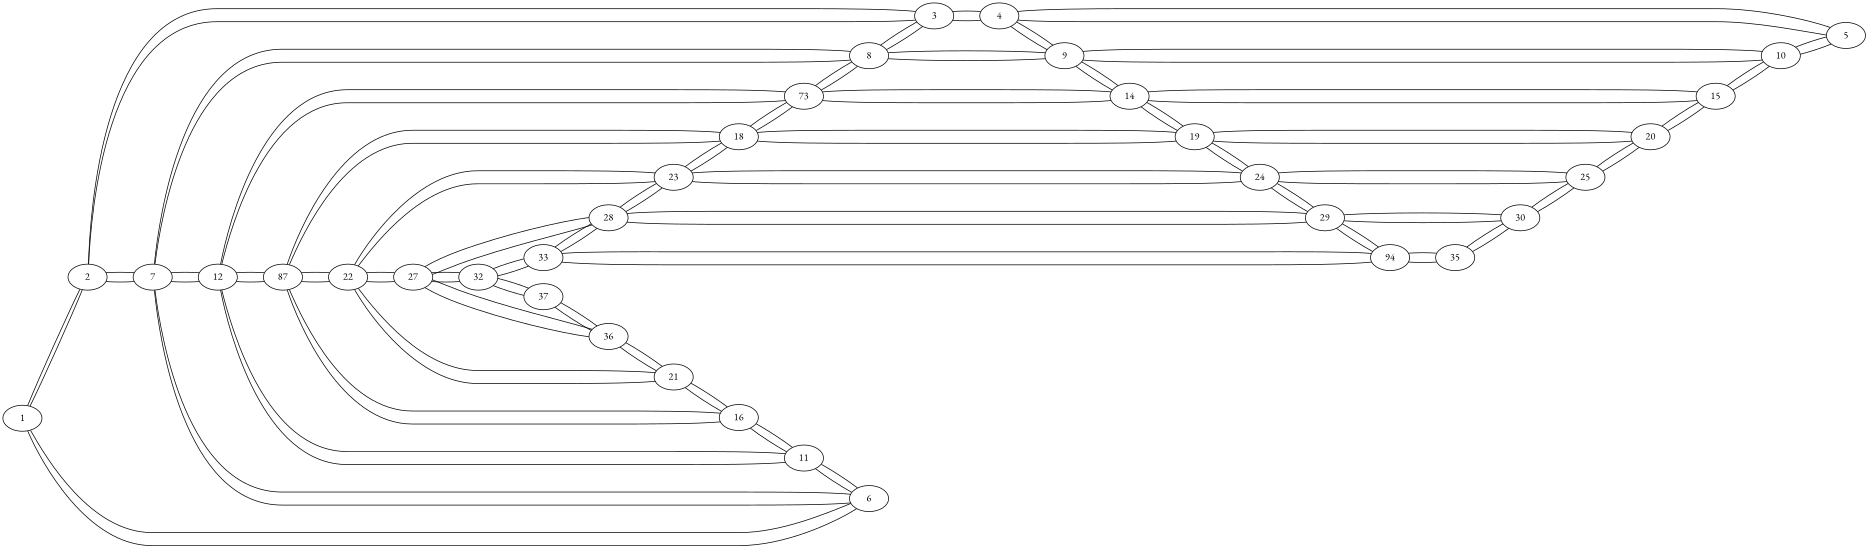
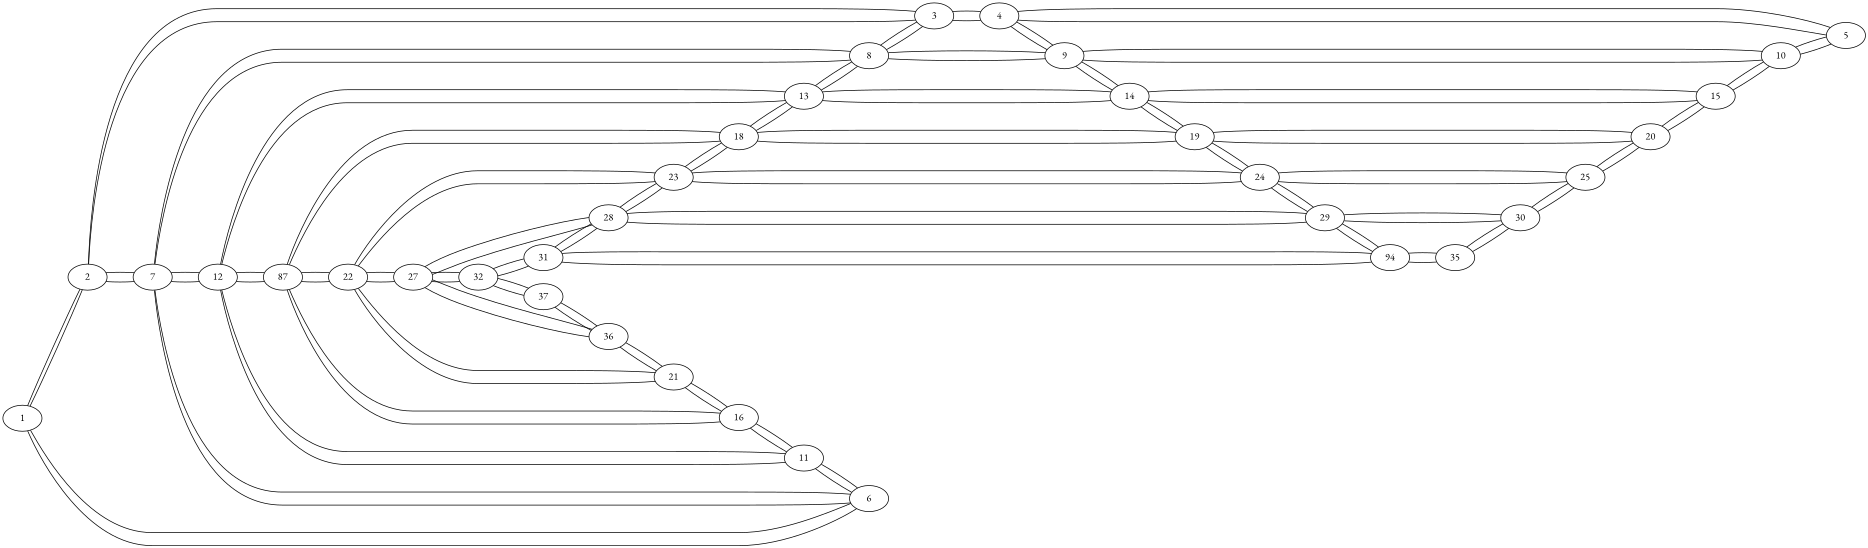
node "73": label "73" -> "13"
node "33": label "33" -> "31"
